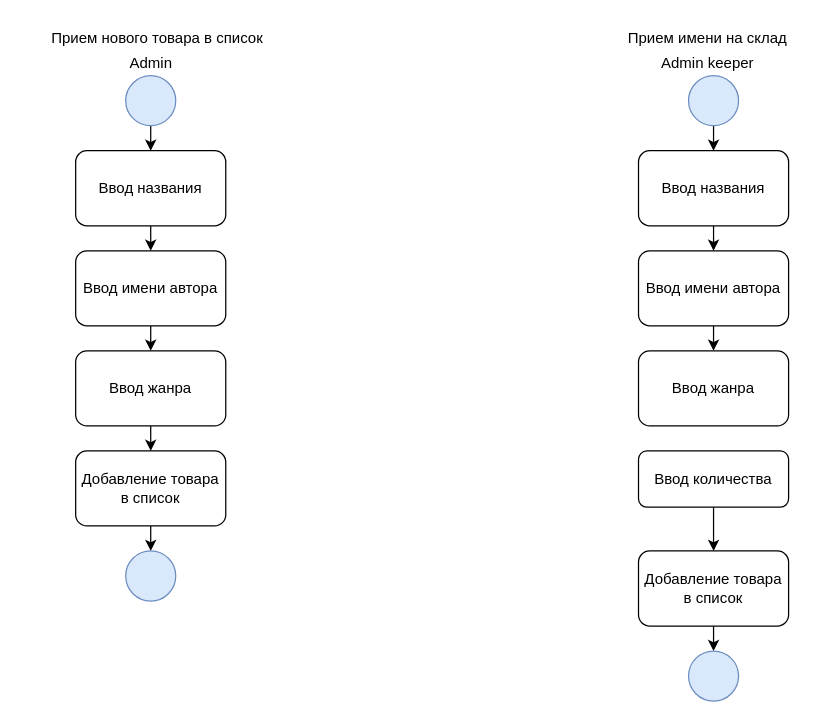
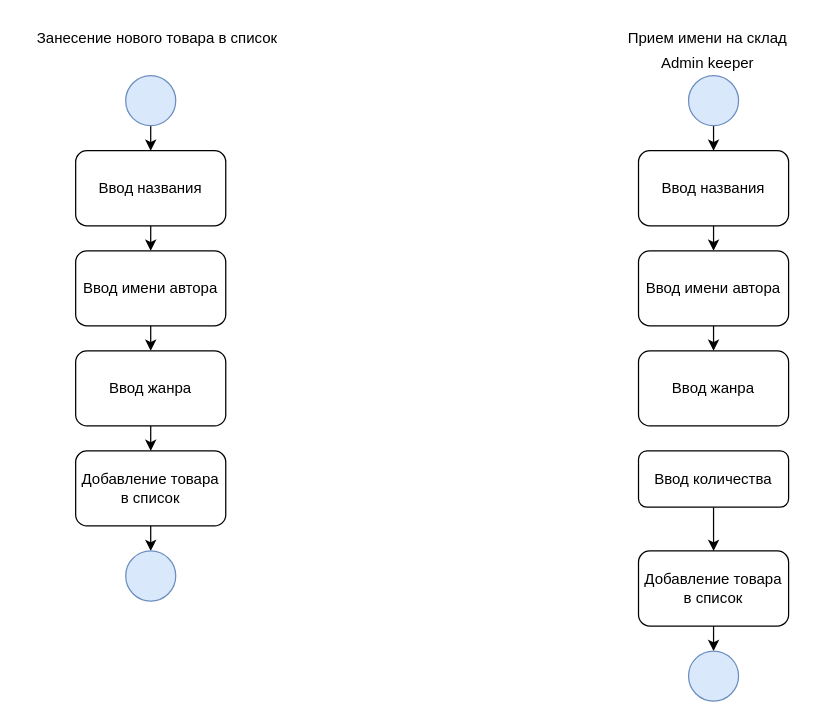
node "Прием нового товара в список": label "Прием нового товара в список" -> "Занесение нового товара в список"
node "Admin": removed
